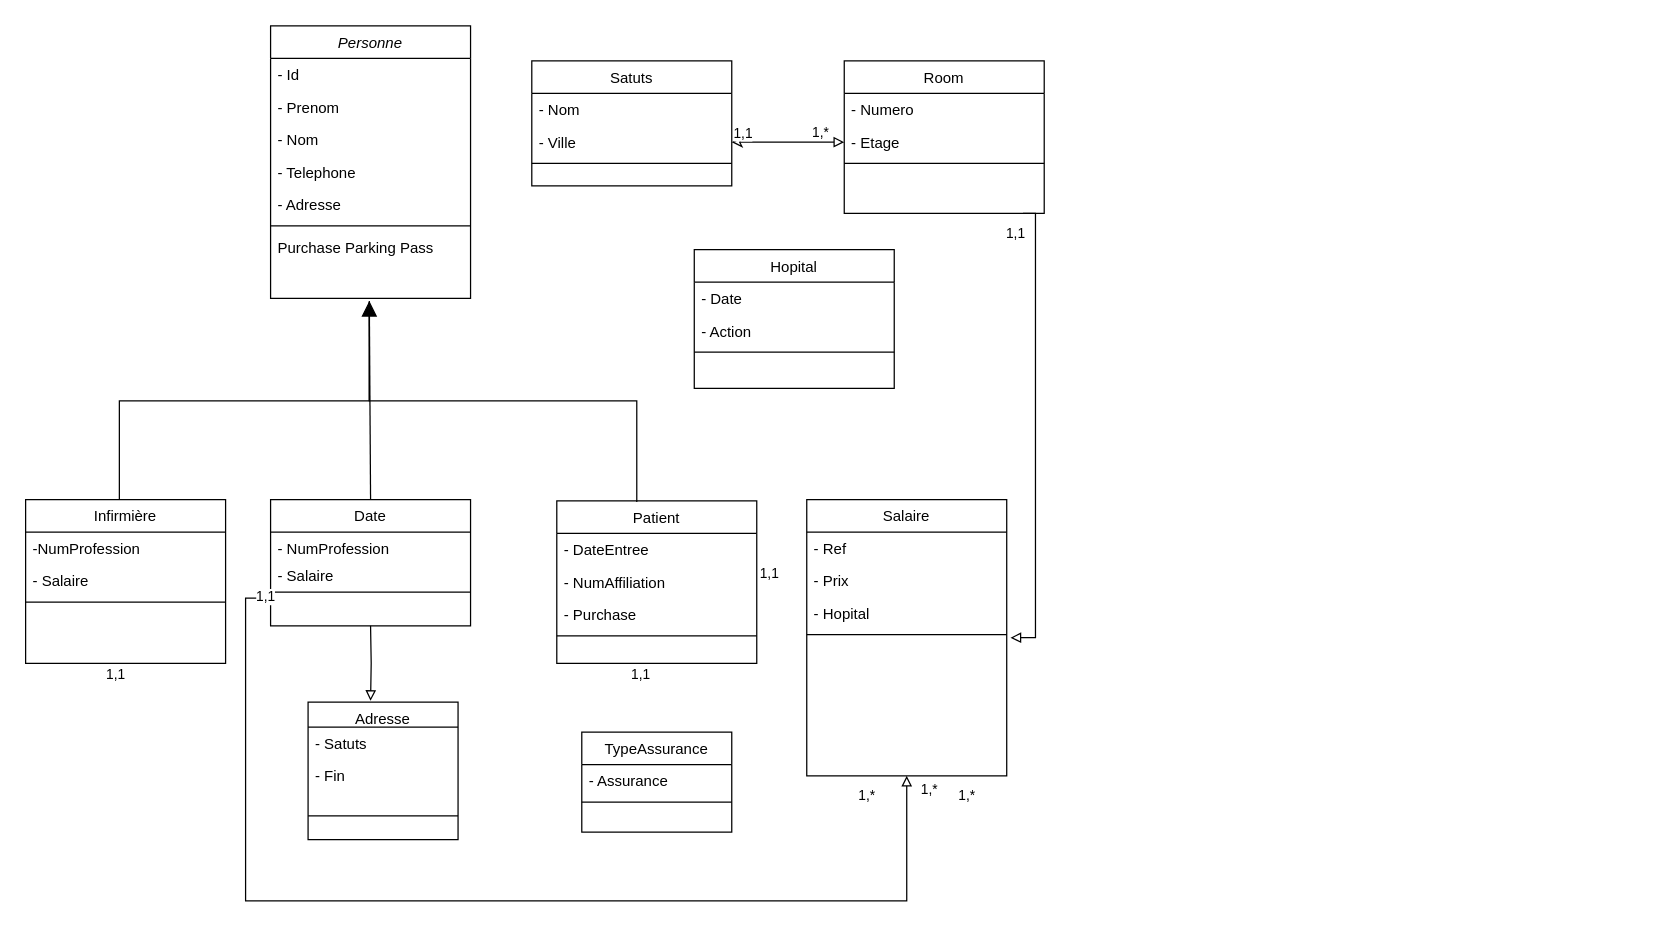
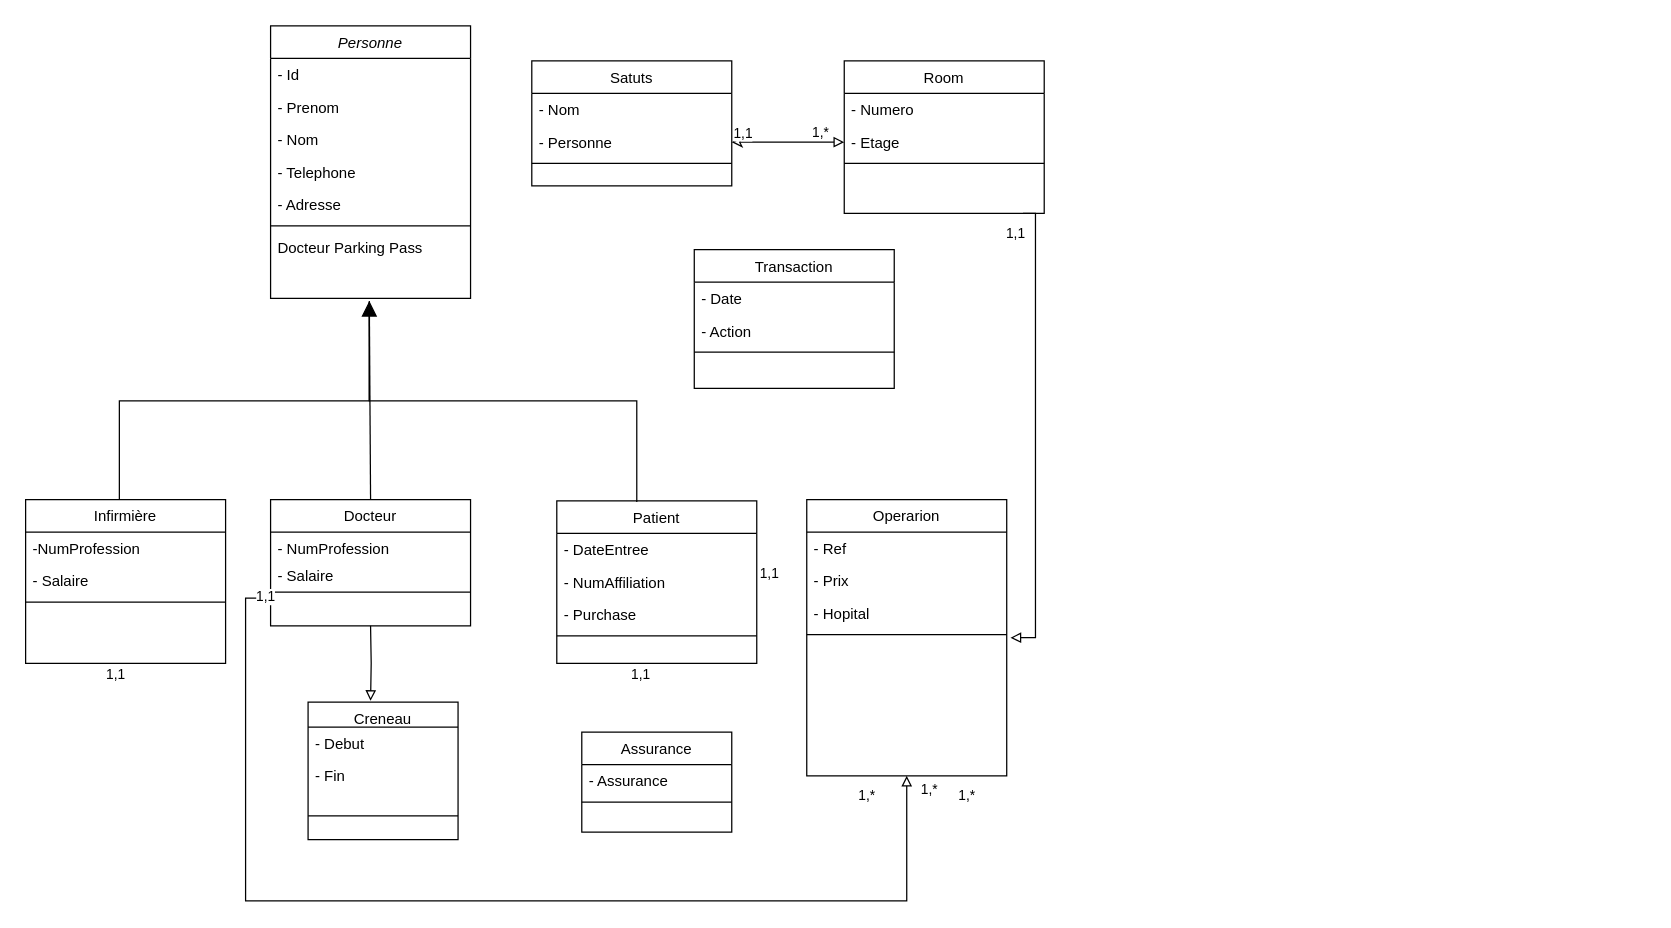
node "- Ville": label "- Ville" -> "- Personne"
node "Purchase Parking Pass": label "Purchase Parking Pass" -> "Docteur Parking Pass"
node "Hopital": label "Hopital" -> "Transaction"
node "Date": label "Date" -> "Docteur"
node "Salaire": label "Salaire" -> "Operarion"
node "Adresse": label "Adresse" -> "Creneau"
node "- Satuts": label "- Satuts" -> "- Debut"
node "TypeAssurance": label "TypeAssurance" -> "Assurance"
